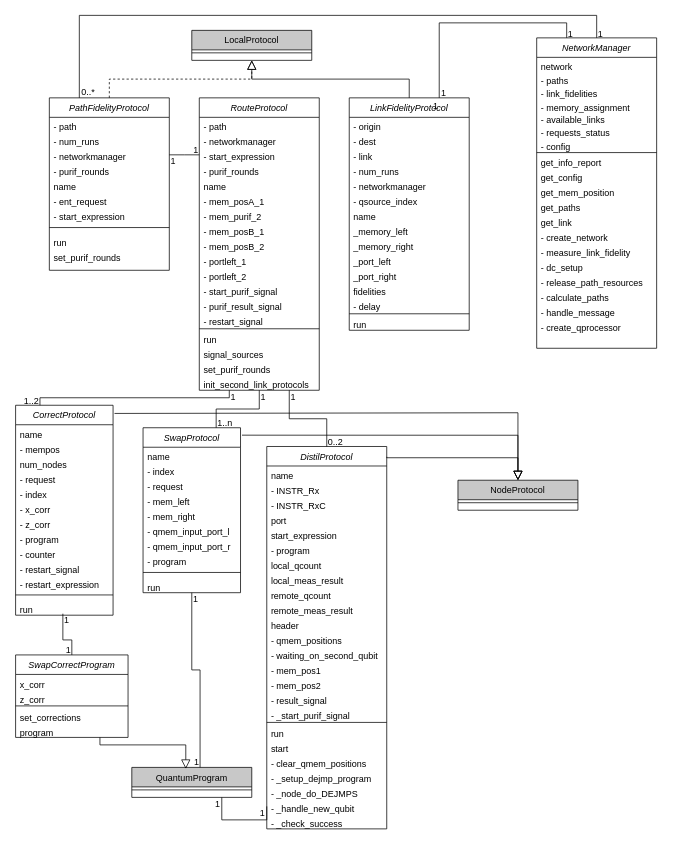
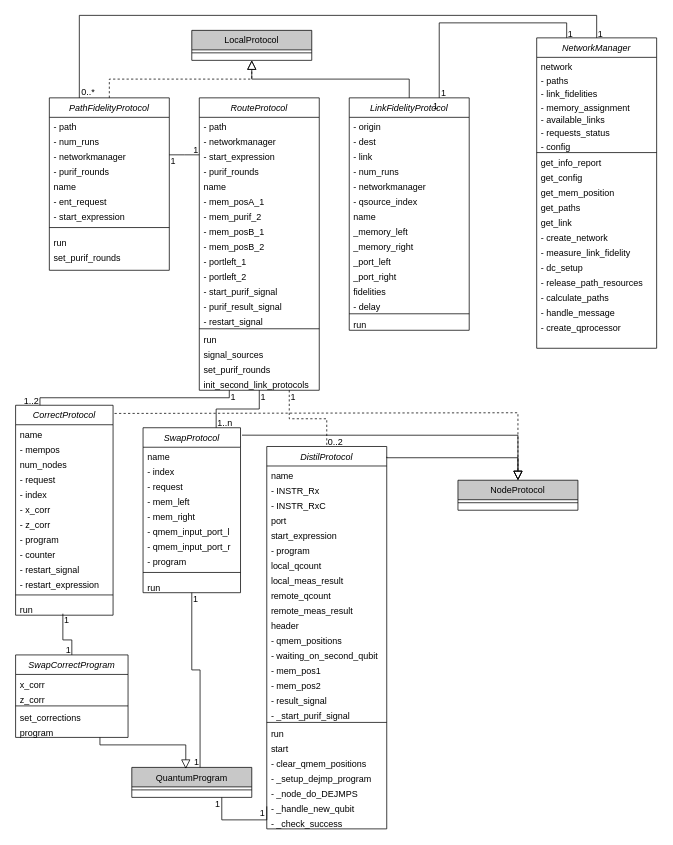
edge "CorrectProtocol" -> "NodeProtocol": style solid -> dashed
edge "RouteProtocol" -- "DistilProtocol": style solid -> dashed
